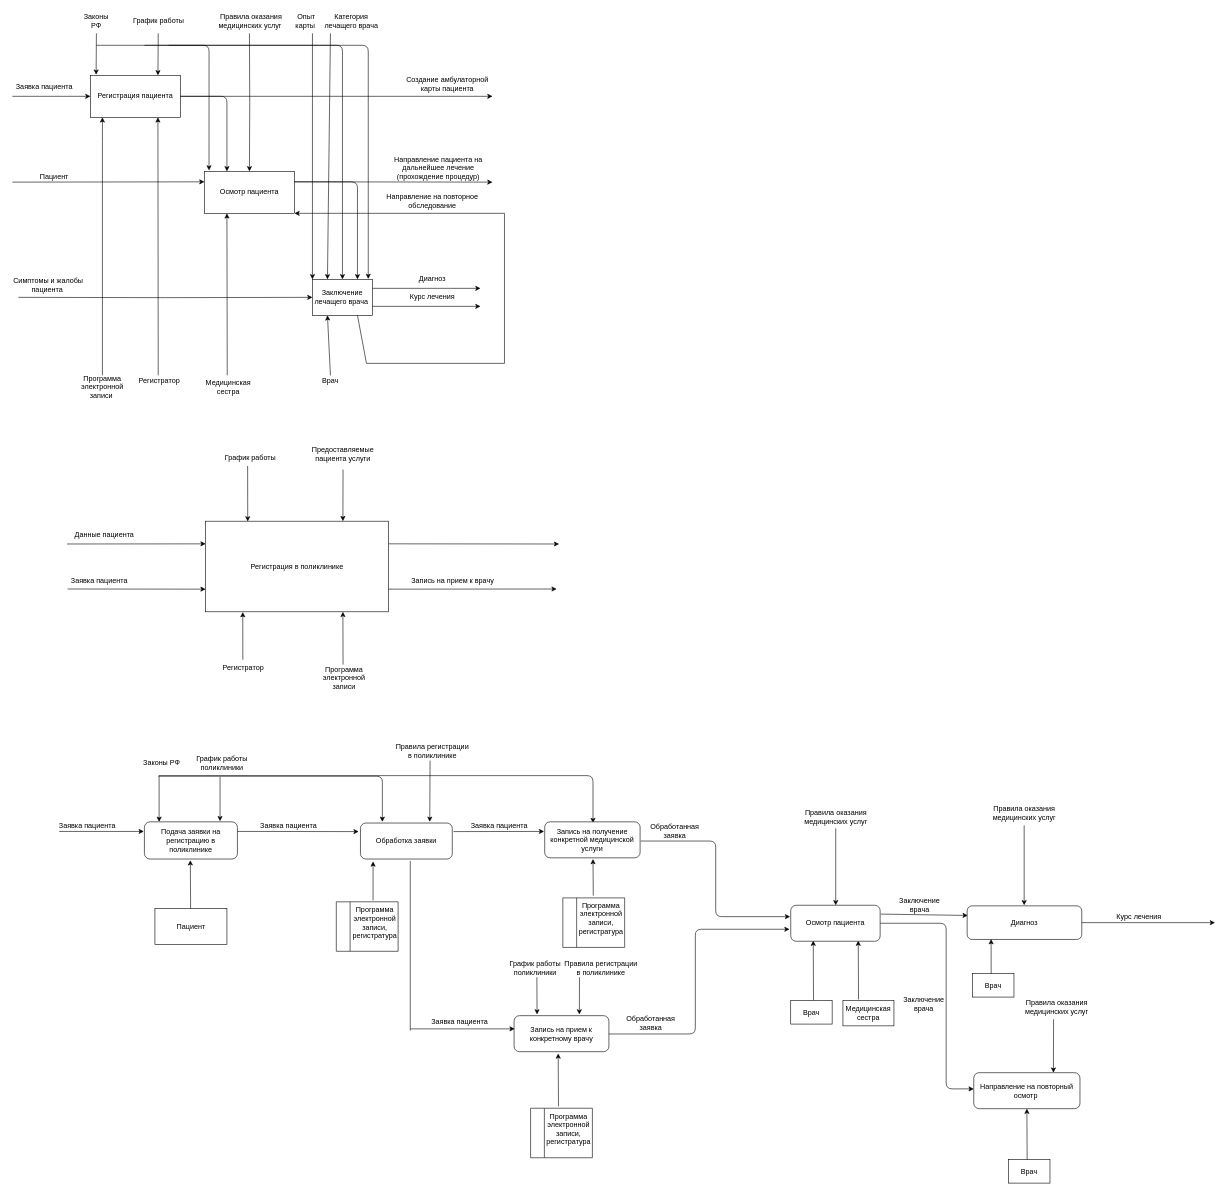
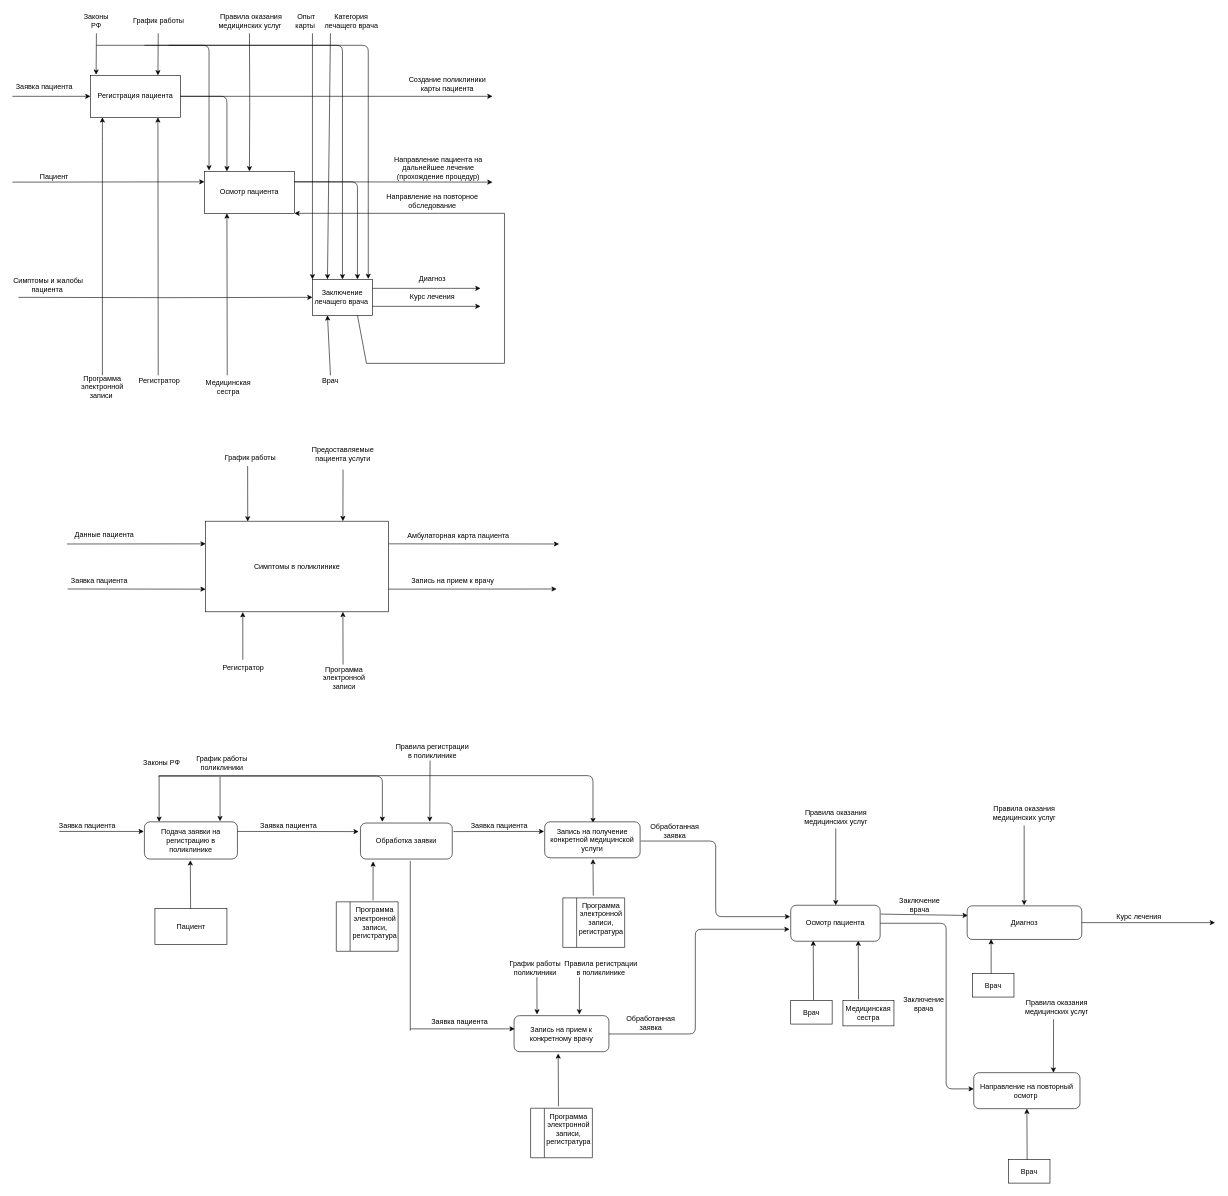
node "Создание амбулаторной карты пациента": label "Создание амбулаторной карты пациента" -> "Создание поликлиники карты пациента"
node "Амбулаторная карта пациента": added
node "Регистрация в поликлинике": label "Регистрация в поликлинике" -> "Симптомы в поликлинике"
